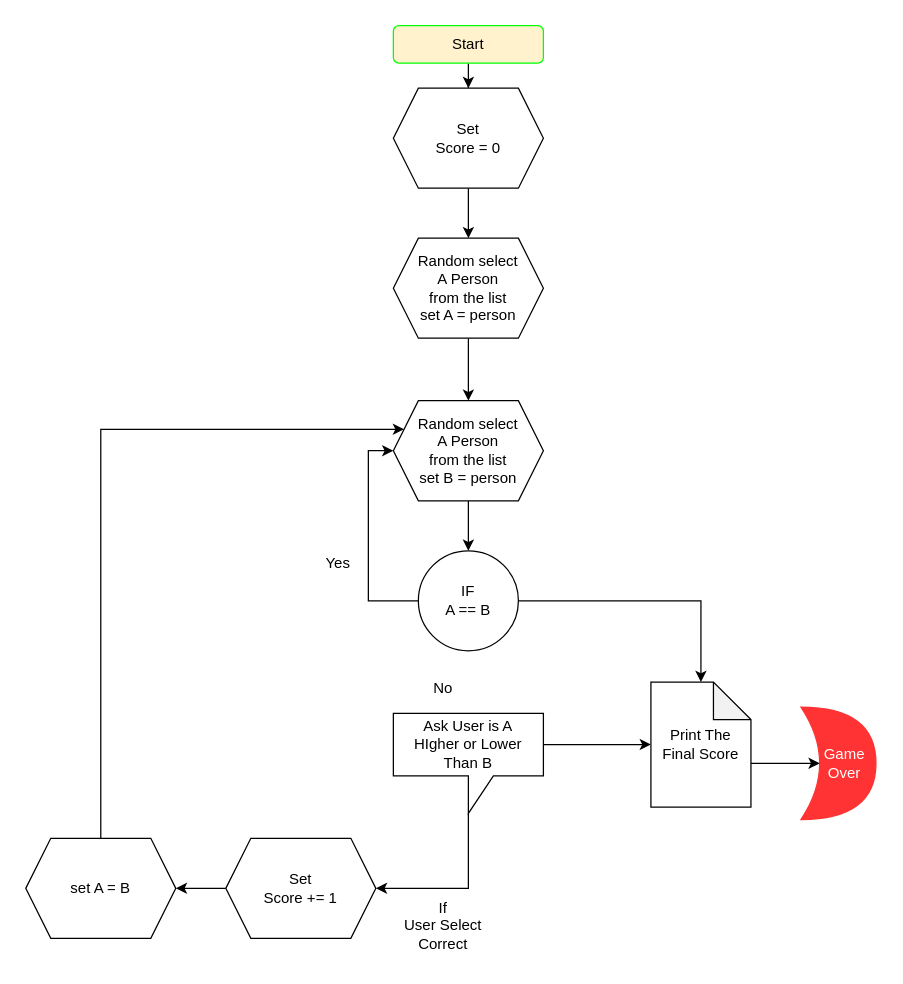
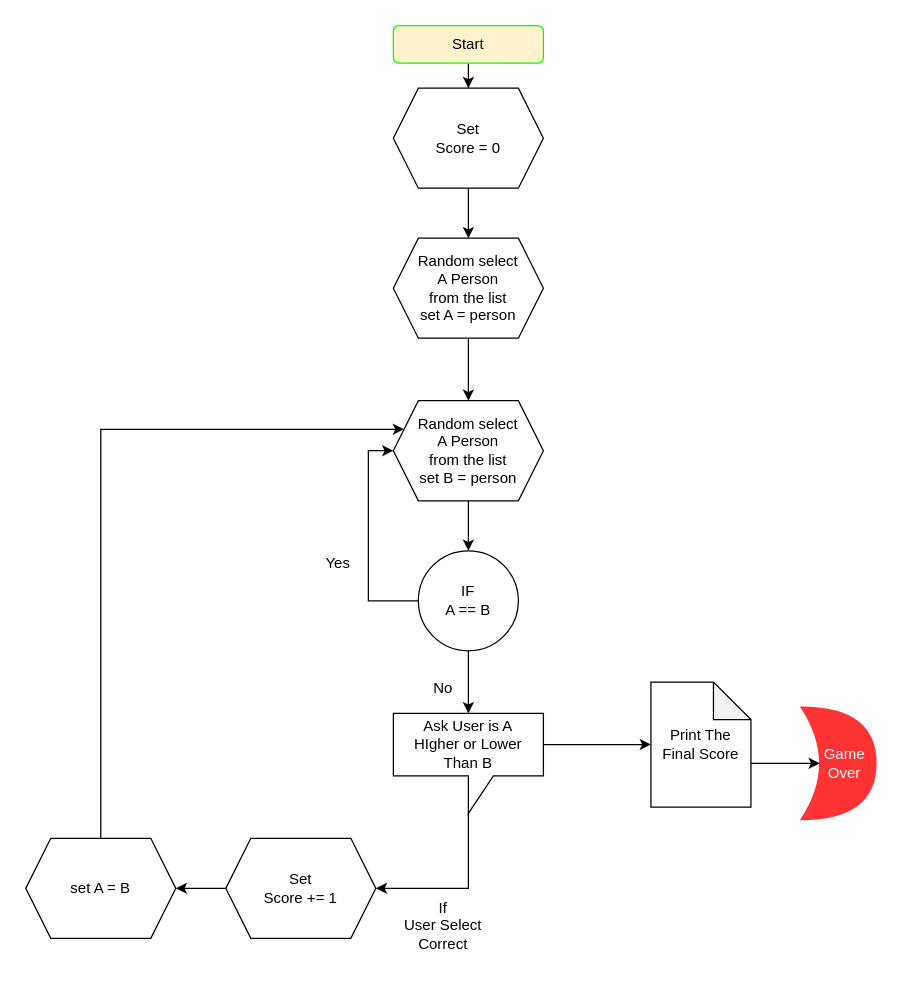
edge "IF A == B" -> "Print The Final Score": now "IF A == B" -> "Ask User is A HIgher or Lower Than B"
